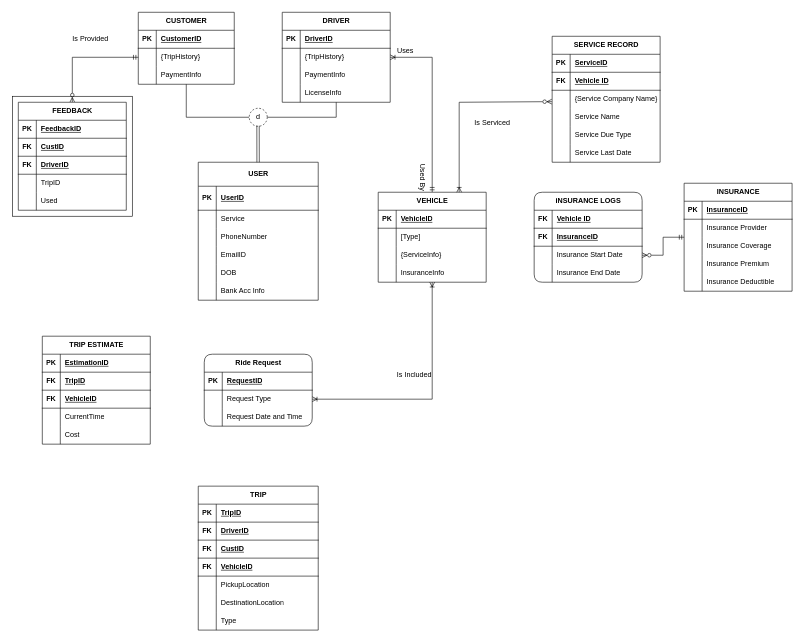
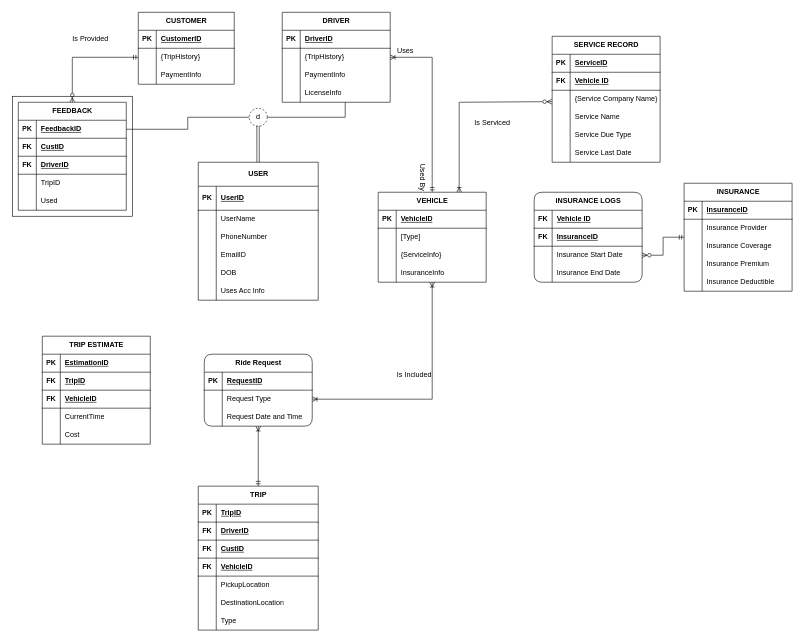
edge "CUSTOMER" -- "d": now "LicenseInfo" -- "d"
edge "DRIVER" -- "d": now "FeedbackID" -- "d"
node "Service": label "Service" -> "UserName"
node "Bank Acc Info": label "Bank Acc Info" -> "Uses Acc Info"
edge "Ride Request" -- "TRIP": added
